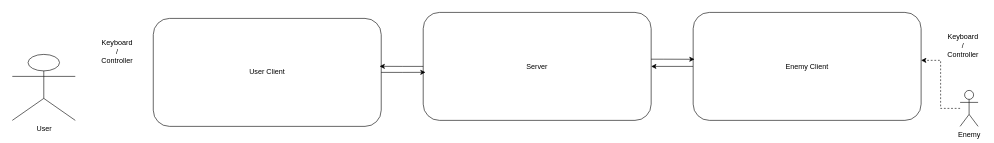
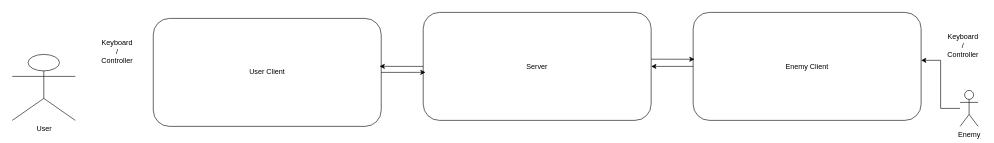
edge "Enemy" -> "Enemy Client": style dashed -> solid
